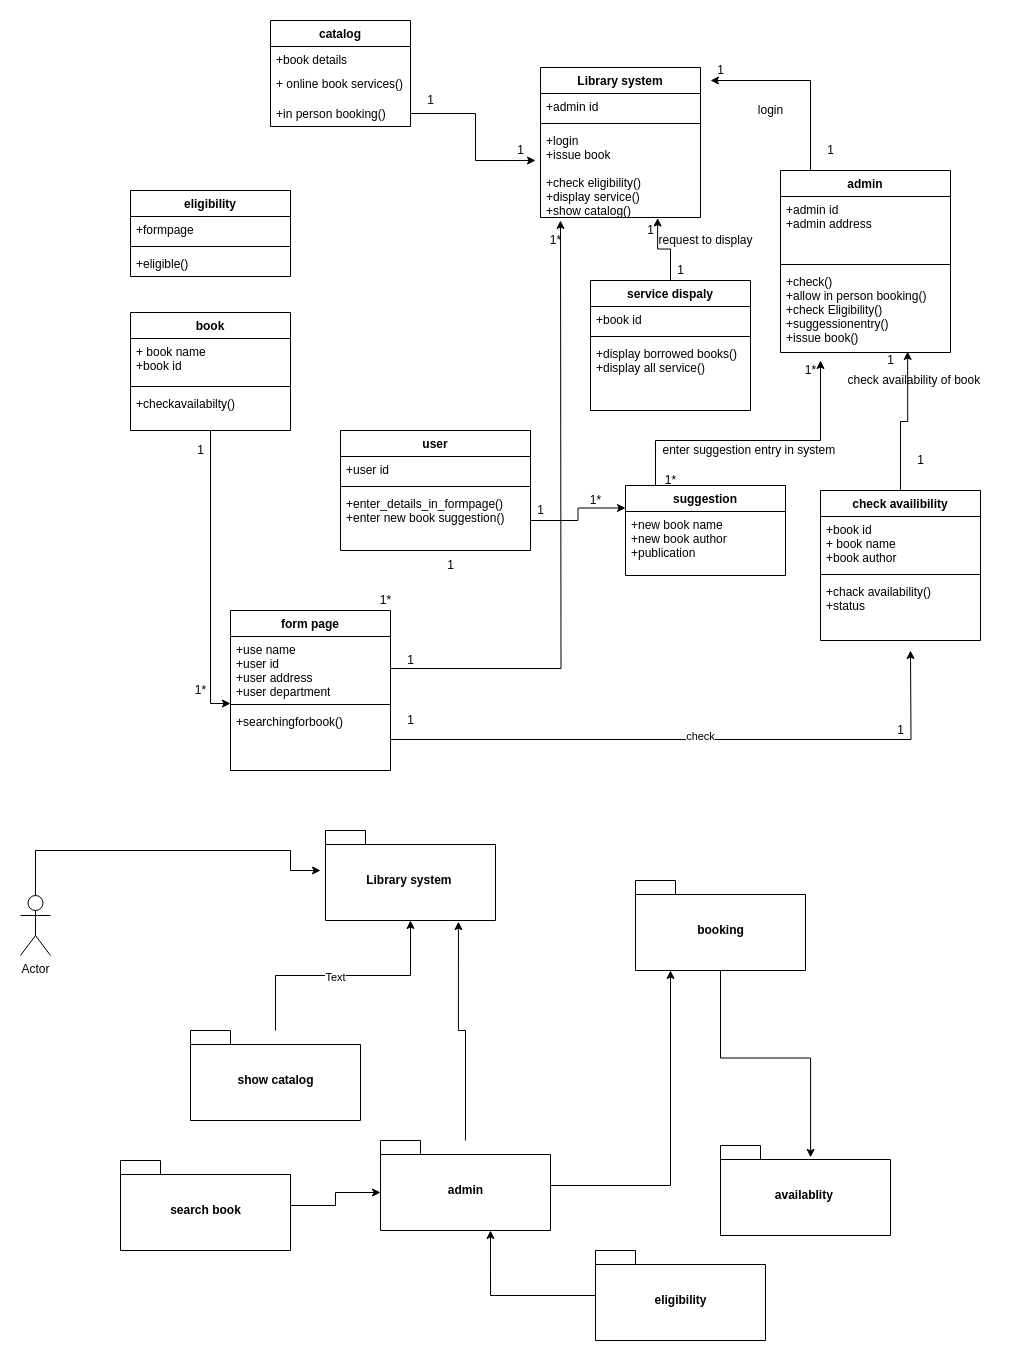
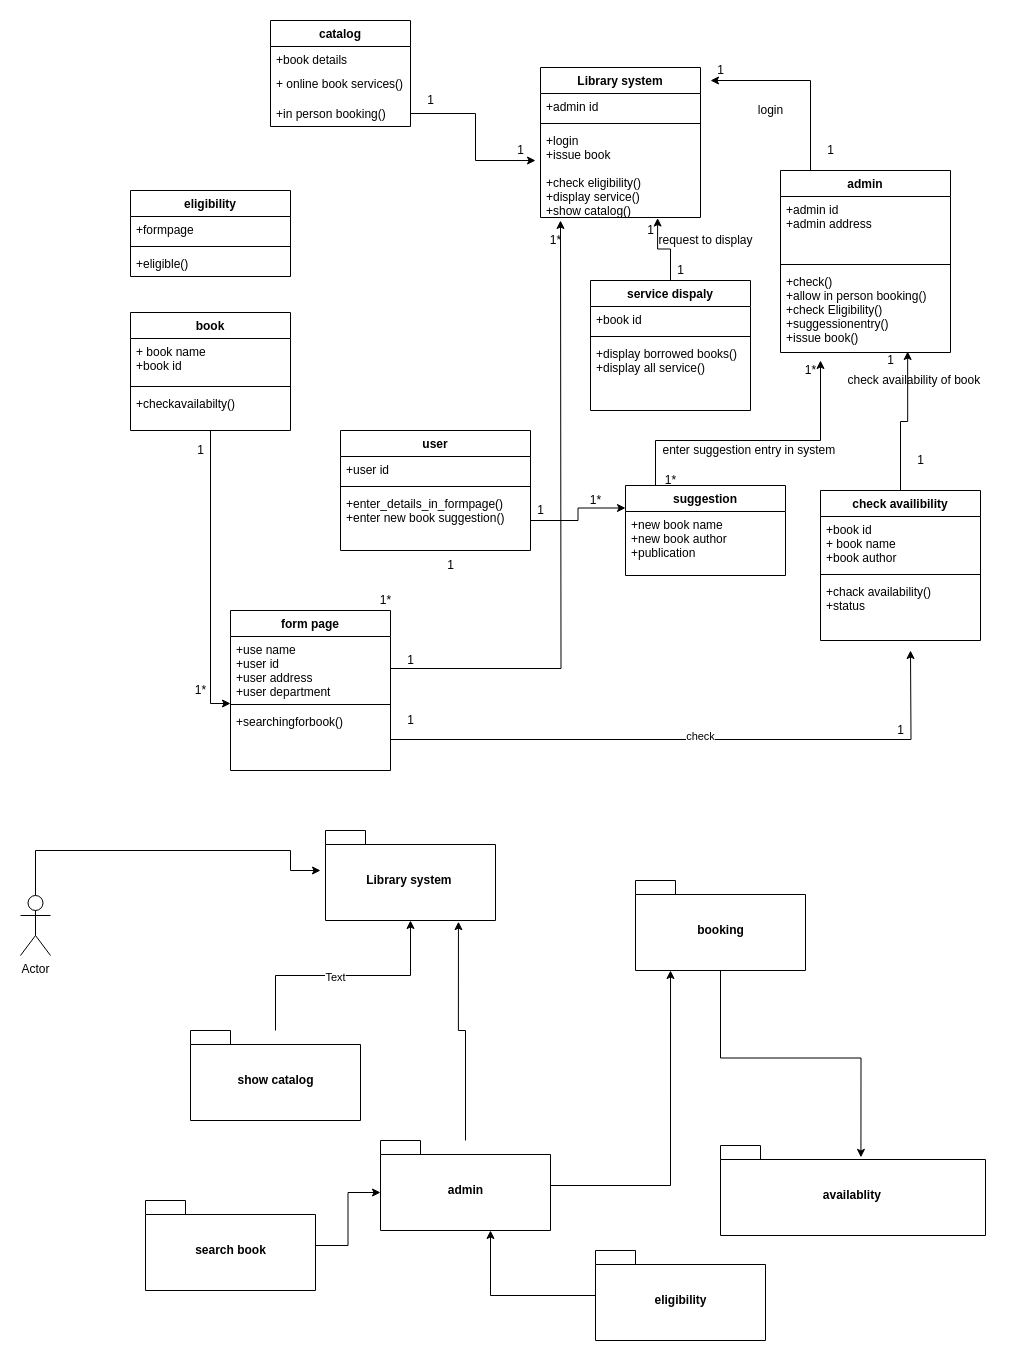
node "availablity": size 170x90 -> 265x90
node "search book": moved (206, 1206) -> (231, 1246)
